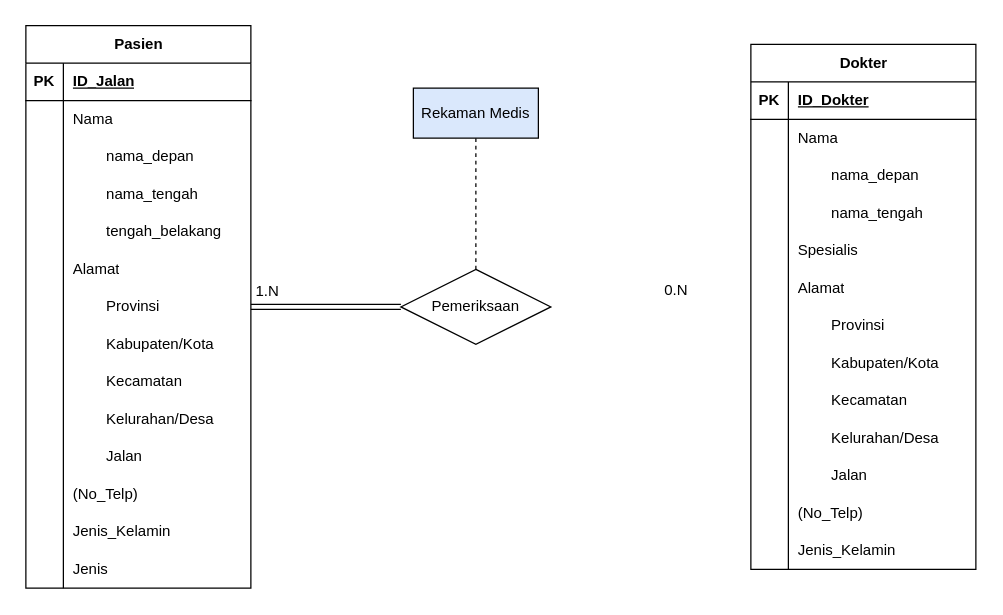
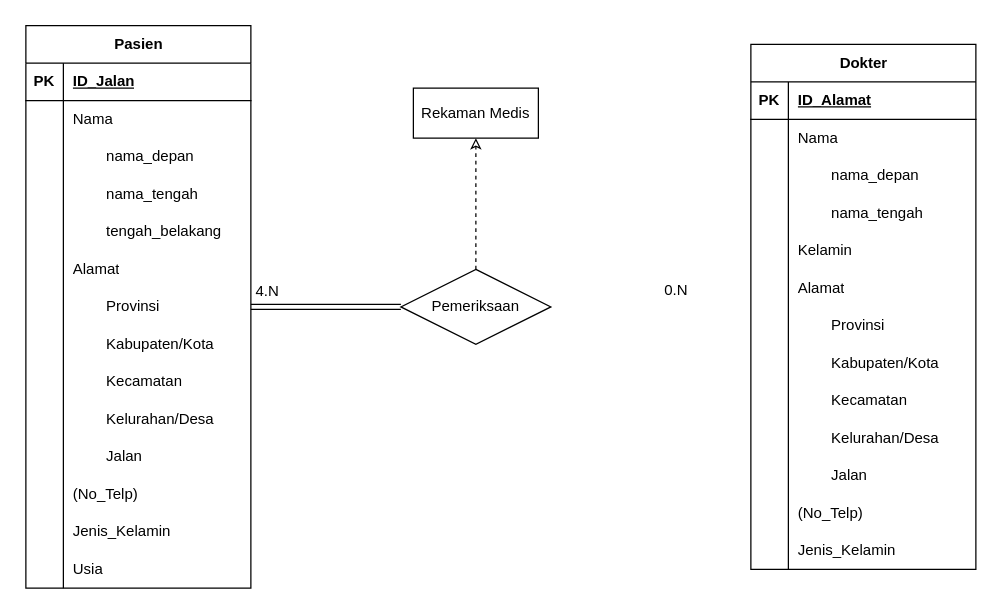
node "ID_Dokter": label "ID_Dokter" -> "ID_Alamat"
node "Rekaman Medis": fillcolor #dae8fc -> #ffffff
edge "Rekaman Medis" -- "Pemeriksaan": arrowhead none -> classic
node "Spesialis": label "Spesialis" -> "Kelamin"
node "1.N": label "1.N" -> "4.N"
node "Jenis": label "Jenis" -> "Usia"
